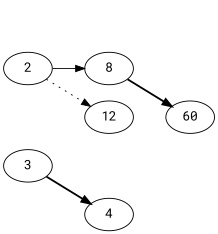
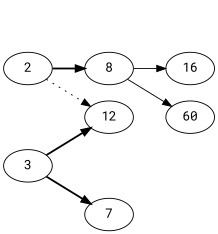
edge "2" -> "8": style solid -> bold
node "16": added
edge "8" -> "60": style bold -> solid
edge "3" -> "12": added
node "4": label "4" -> "7"
